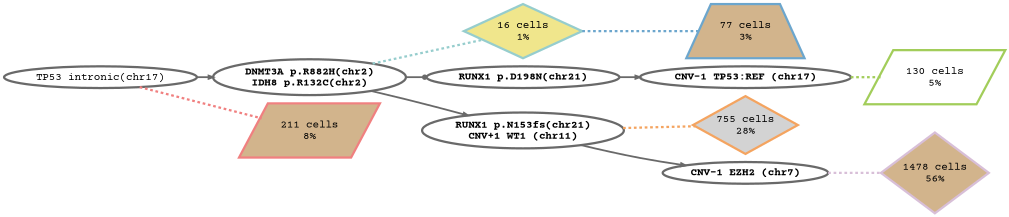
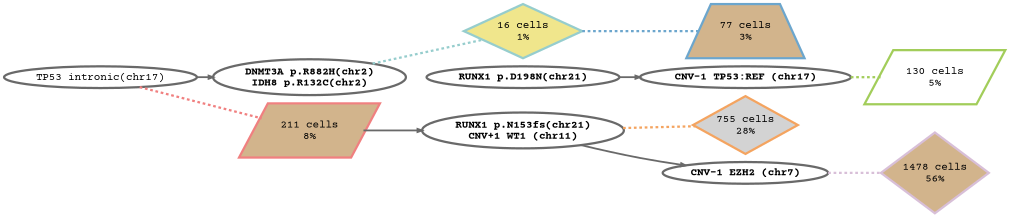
edge "DNMT3A p.R882H(chr2)" -> "RUNX1 p.D198N(chr21)": removed
edge "DNMT3A p.R882H(chr2)" -> "RUNX1 p.N153fs(chr21)": now "211 cells 8%" -> "RUNX1 p.N153fs(chr21)"
